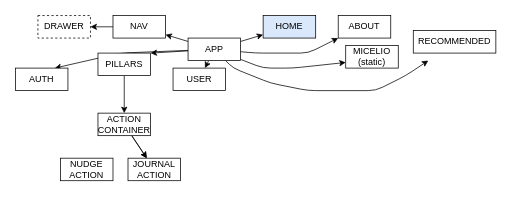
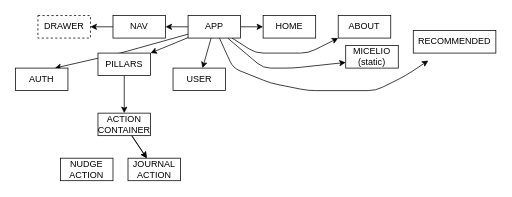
node "HOME": fillcolor #dae8fc -> #ffffff
node "APP": moved (214, 49) -> (214, 27)
